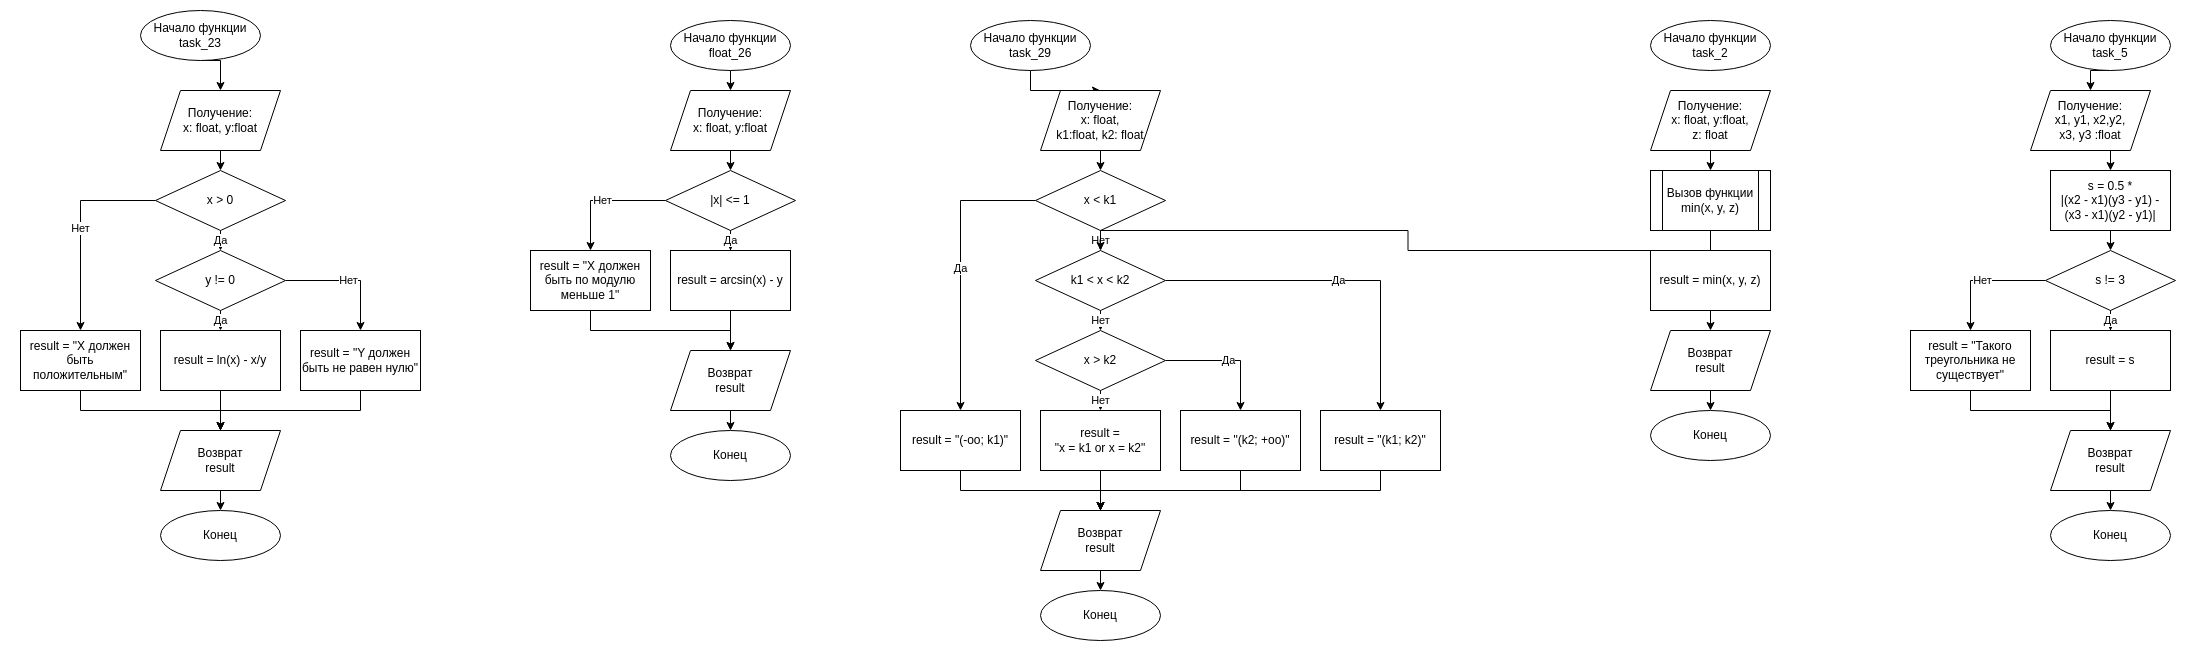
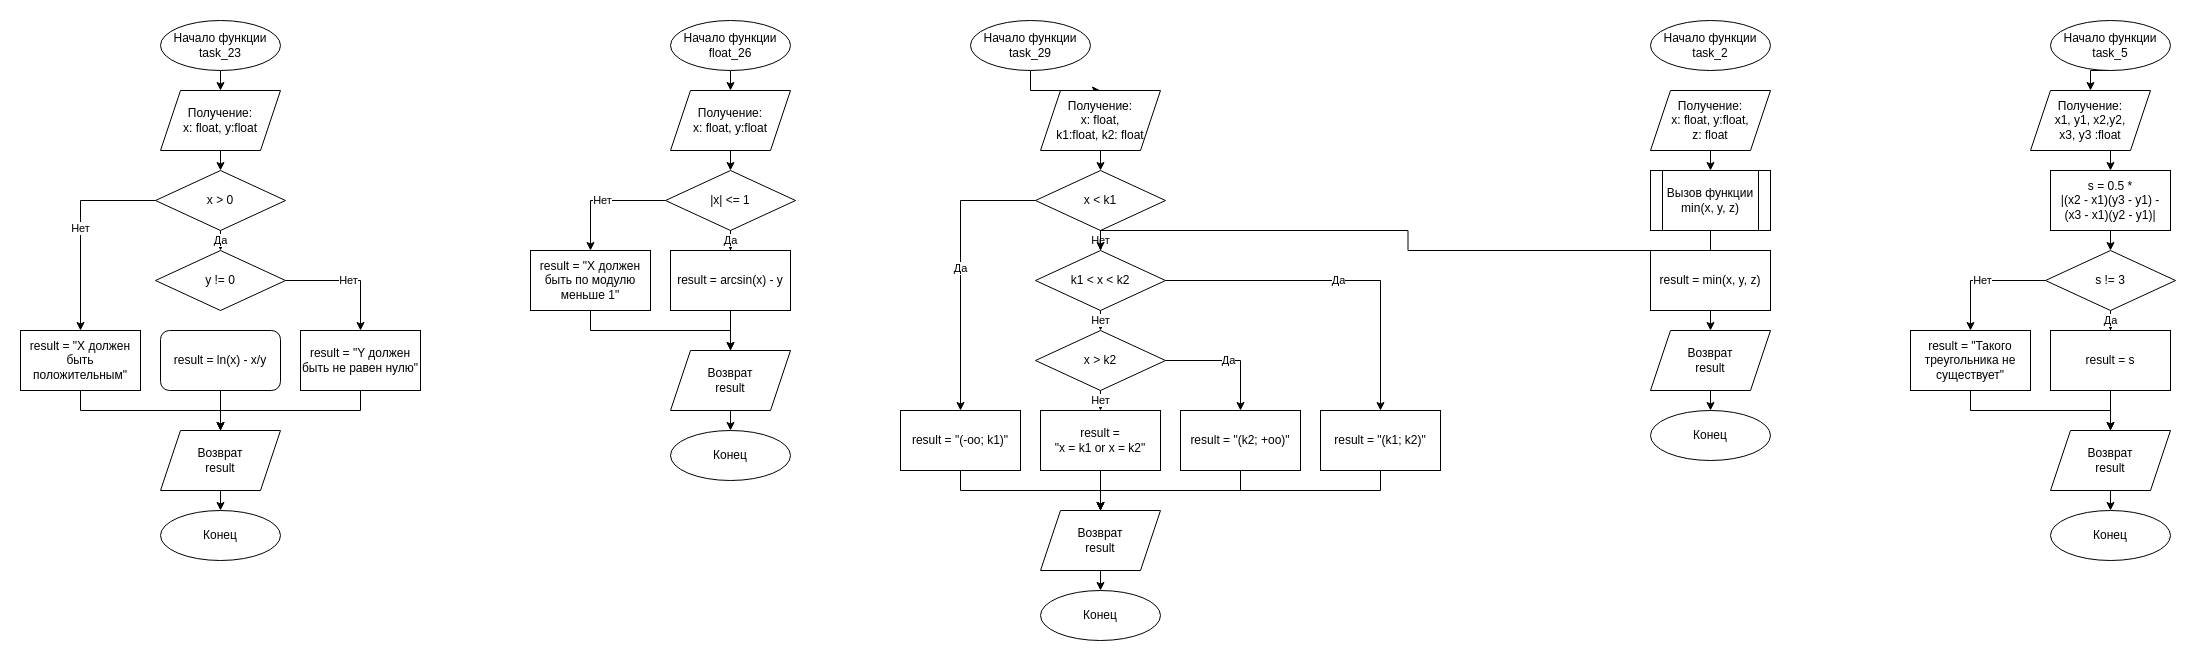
node "Начало функции task_23": moved (201, 36) -> (221, 46)
edge "y != 0" -> "result = ln(x) - x/y": removed, label "Да"
node "result = ln(x) - x/y": shape rectangle -> rounded rectangle
